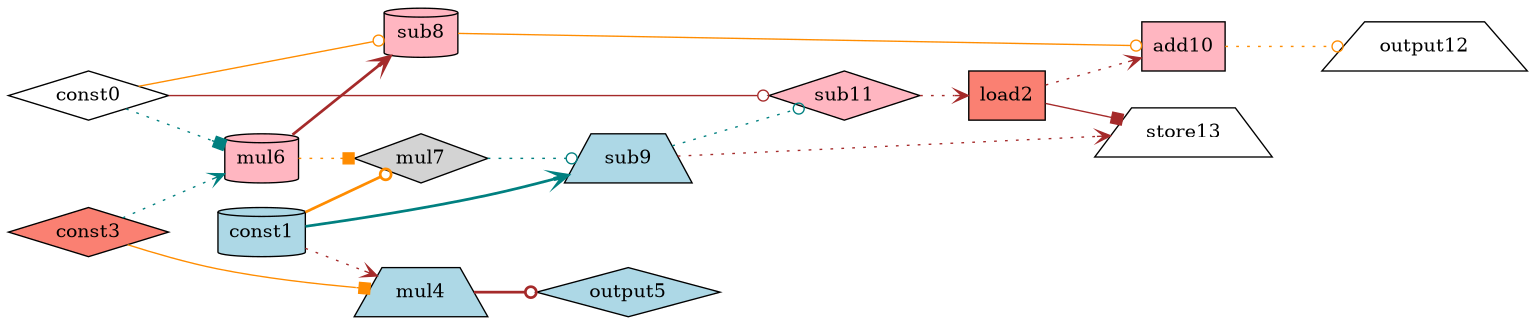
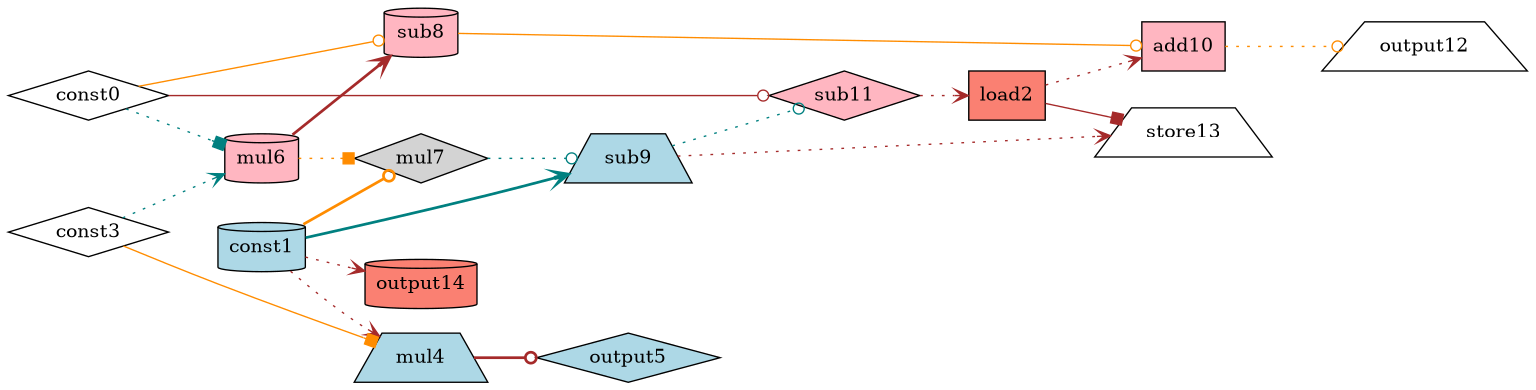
node "const3": fillcolor salmon -> white
node "output14": added
